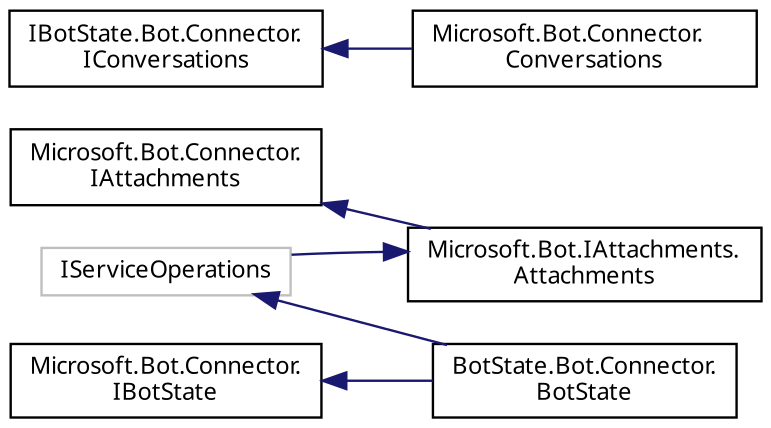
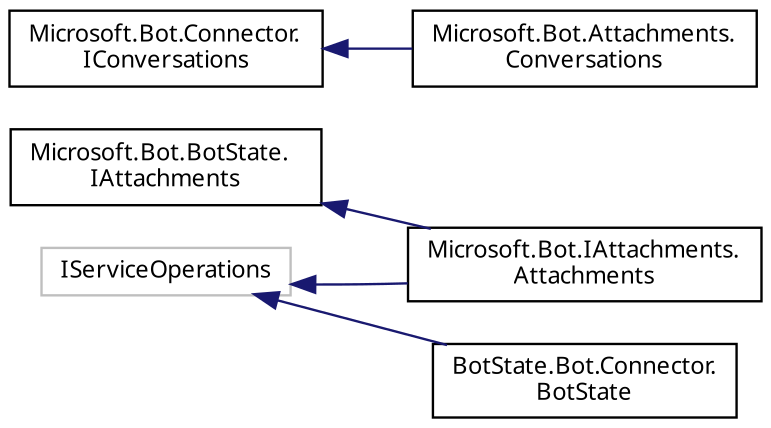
node "IBotState.Bot.Connector. IConversations": label "IBotState.Bot.Connector. IConversations" -> "Microsoft.Bot.Connector. IConversations"
node "Microsoft.Bot.Connector. Conversations": label "Microsoft.Bot.Connector. Conversations" -> "Microsoft.Bot.Attachments. Conversations"
node "Microsoft.Bot.Connector. IAttachments": label "Microsoft.Bot.Connector. IAttachments" -> "Microsoft.Bot.BotState. IAttachments"
edge "IServiceOperations" -> "Microsoft.Bot.IAttachments. Attachments": reversed
node "Microsoft.Bot.Connector. IBotState": removed
